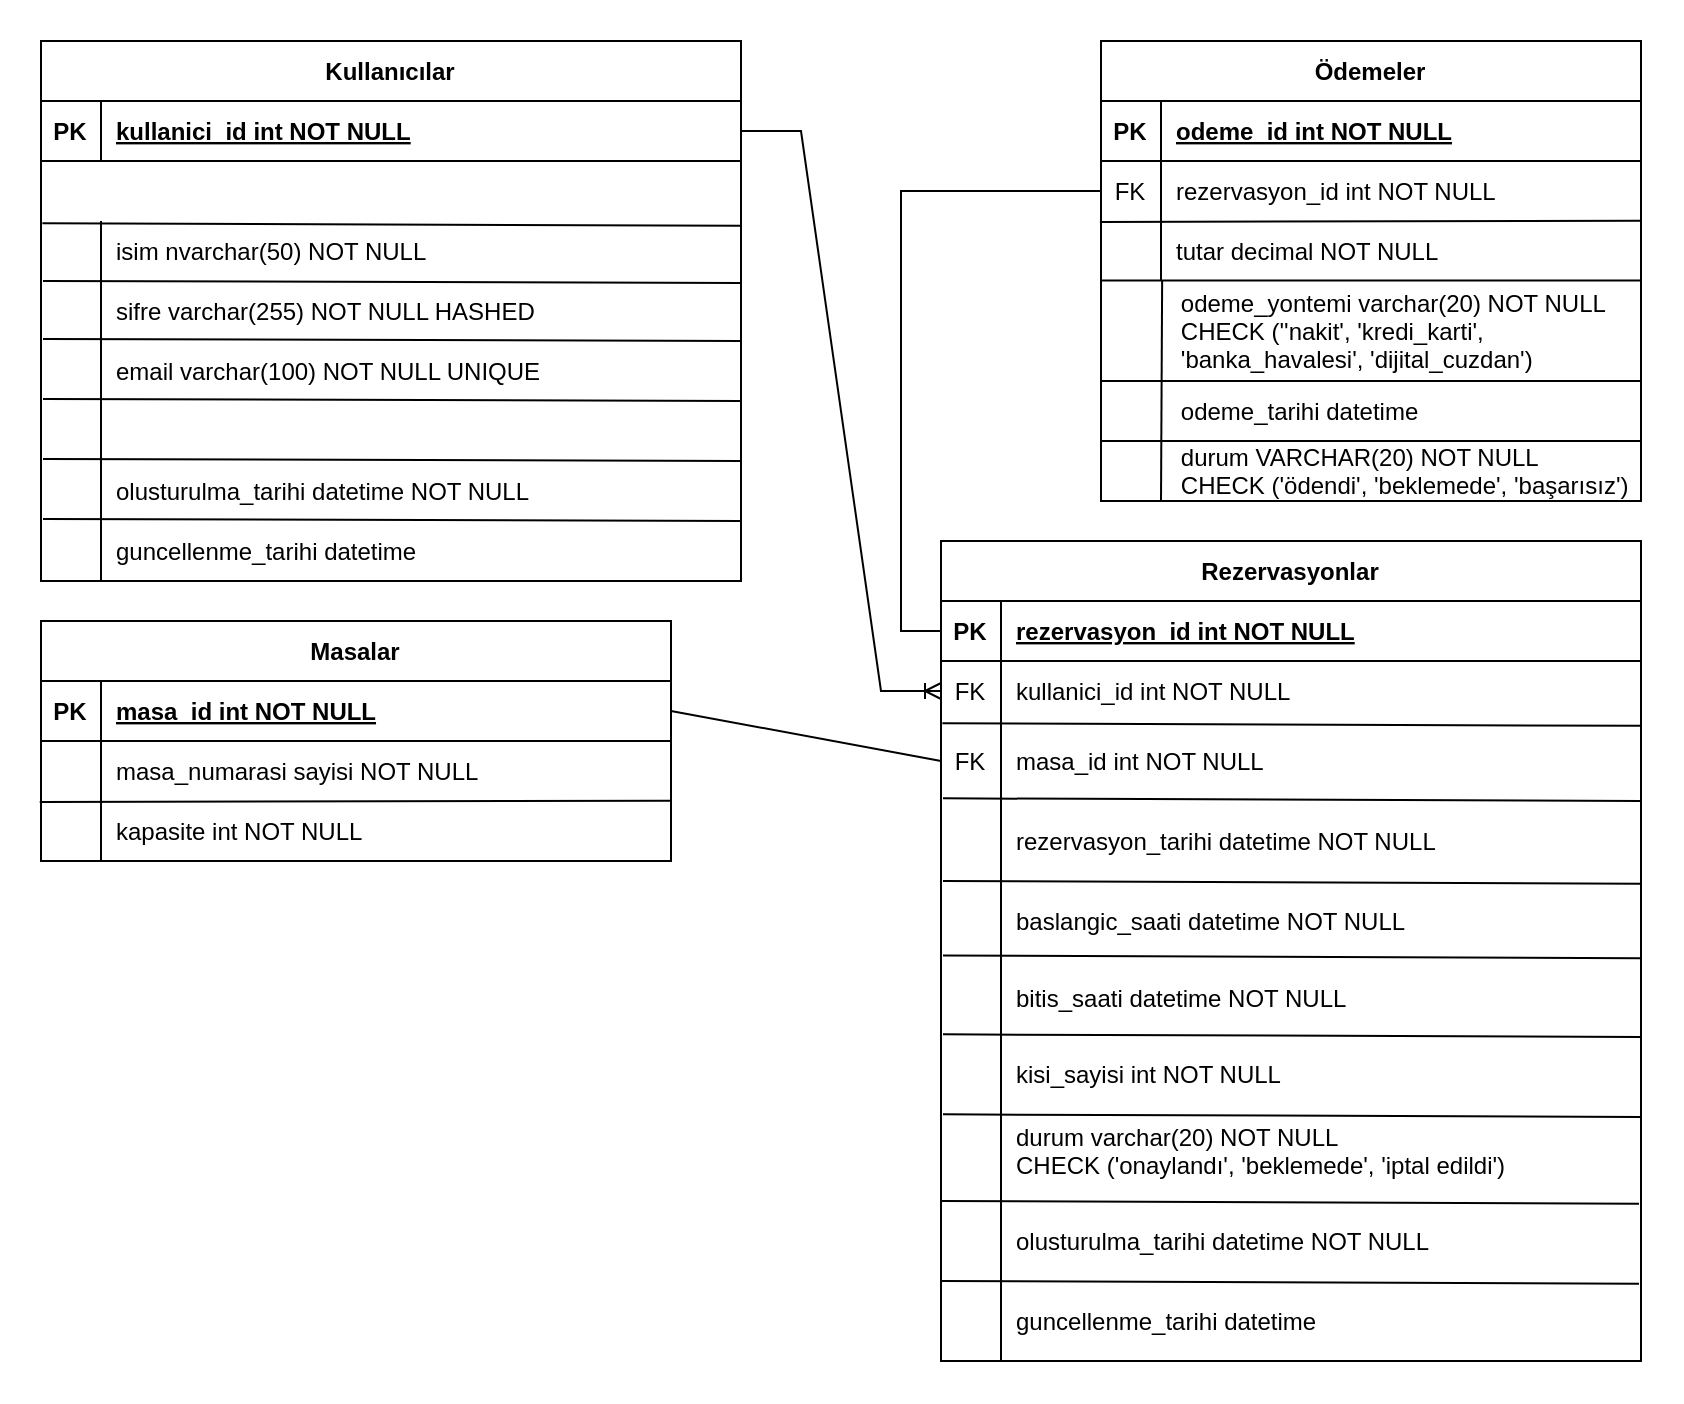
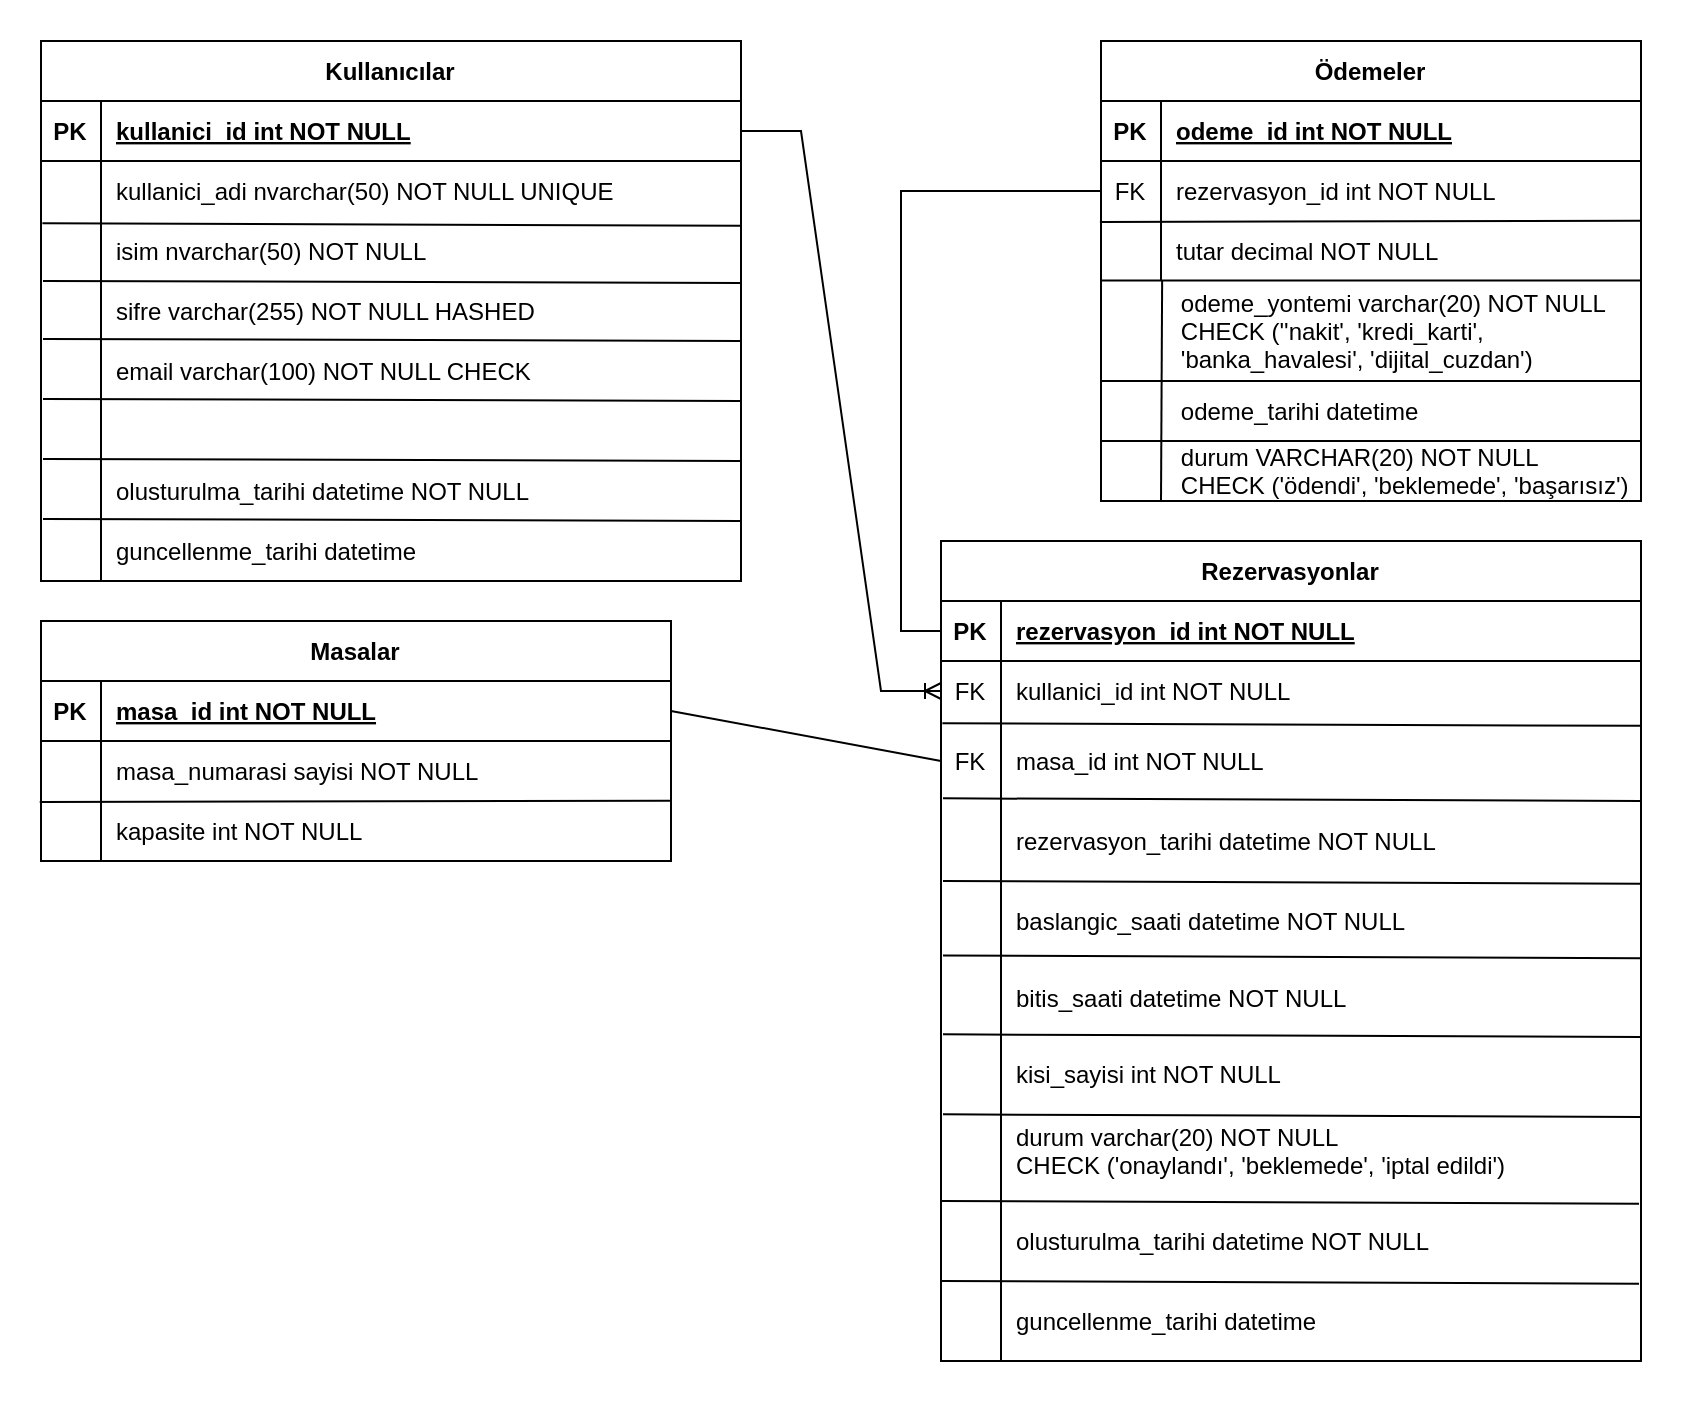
node "kullanici_adi nvarchar(50) NOT NULL UNIQUE": added
node "email varchar(100) NOT NULL UNIQUE": label "email varchar(100) NOT NULL UNIQUE" -> "email varchar(100) NOT NULL CHECK"
